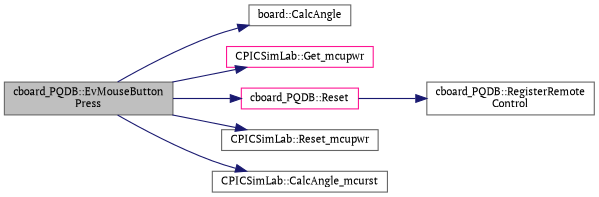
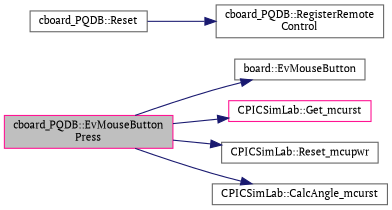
node "board::CalcAngle": label "board::CalcAngle" -> "board::EvMouseButton"
node "CPICSimLab::Get_mcupwr": label "CPICSimLab::Get_mcupwr" -> "CPICSimLab::Get_mcurst"
node "cboard_PQDB::EvMouseButton Press": color gray40 -> deeppink
edge "cboard_PQDB::EvMouseButton Press" -> "cboard_PQDB::Reset": removed
node "cboard_PQDB::Reset": color deeppink -> gray40
